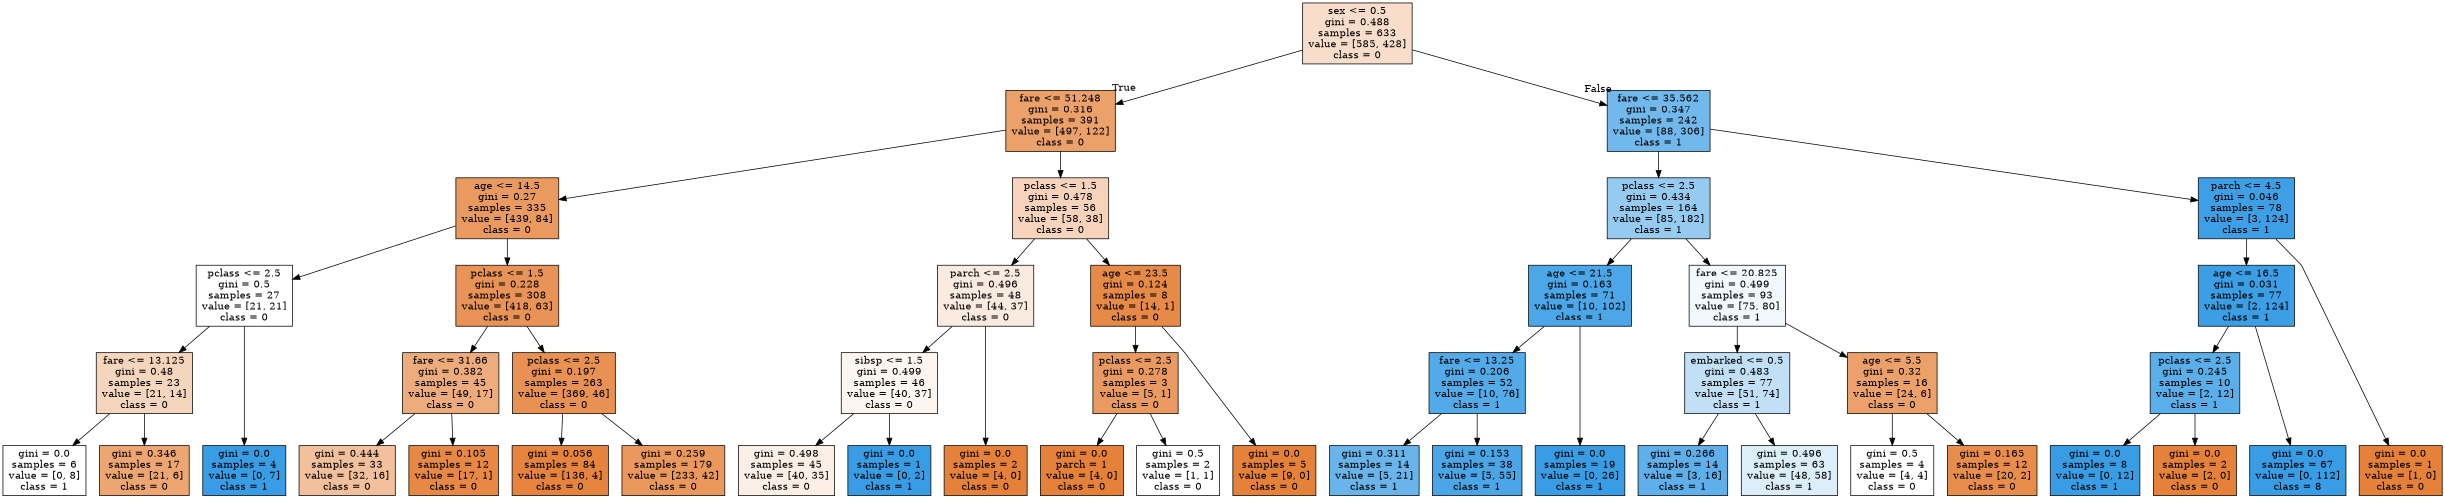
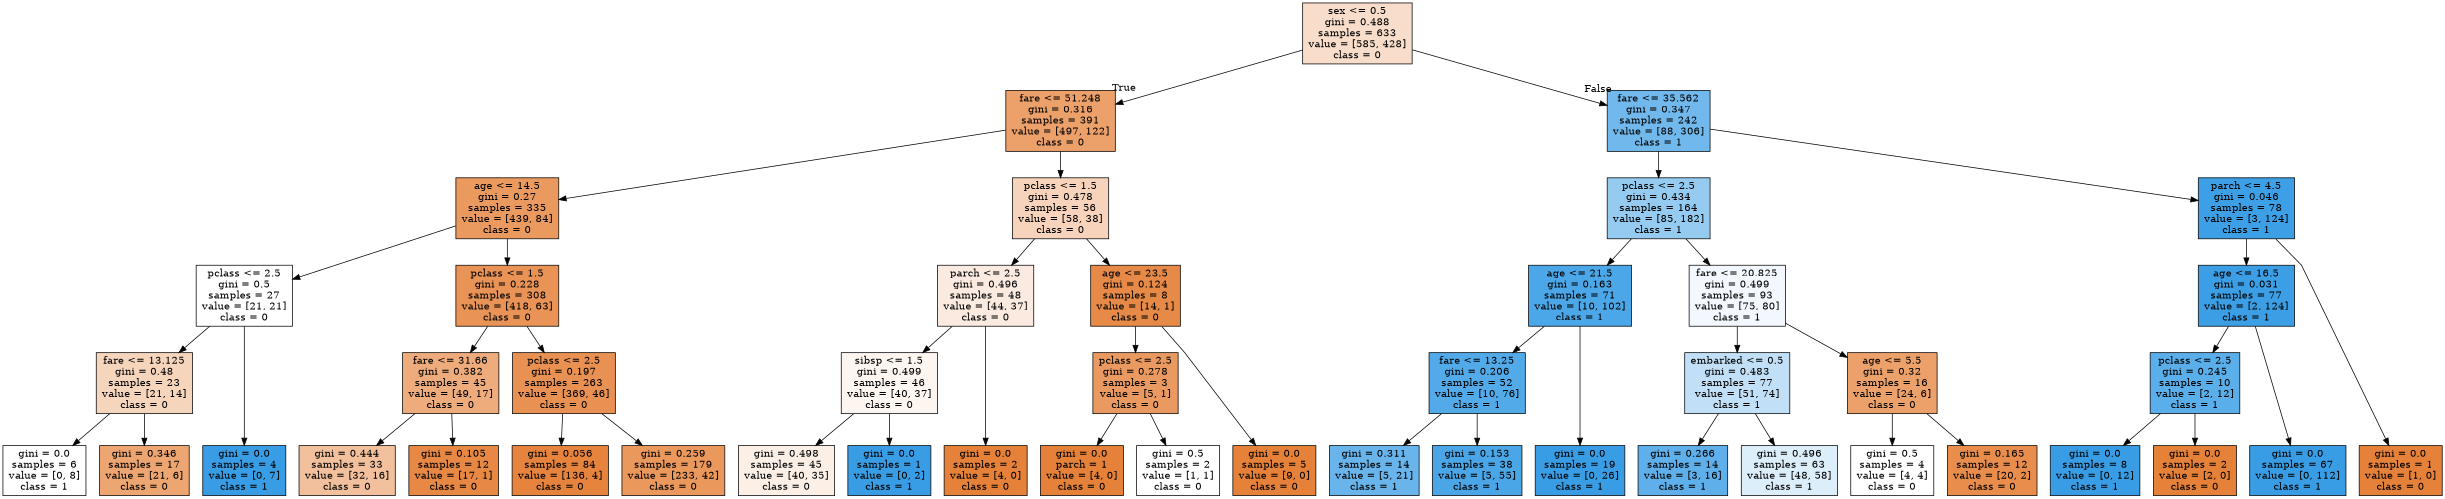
node "gini = 0.0 samples = 67 value = [0, 112] class = 8": label "gini = 0.0 samples = 67 value = [0, 112] class = 8" -> "gini = 0.0 samples = 67 value = [0, 112] class = 1"
